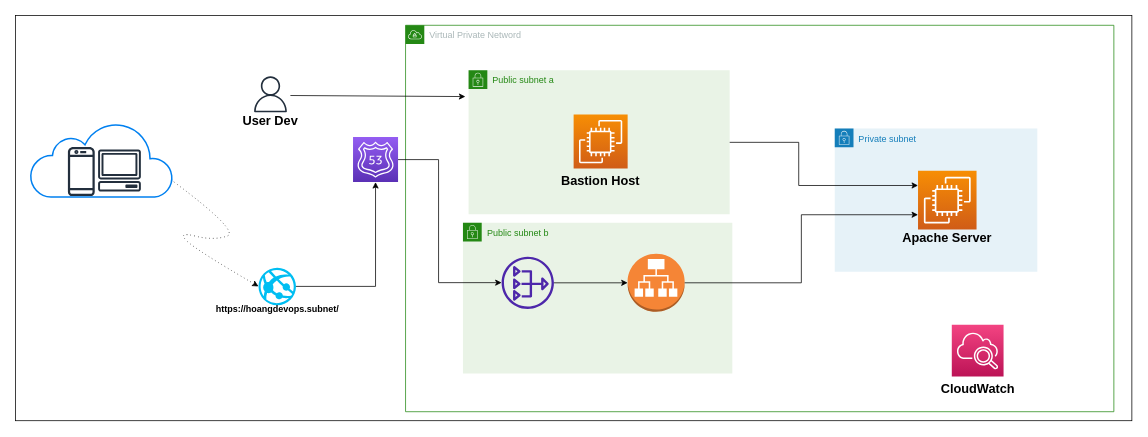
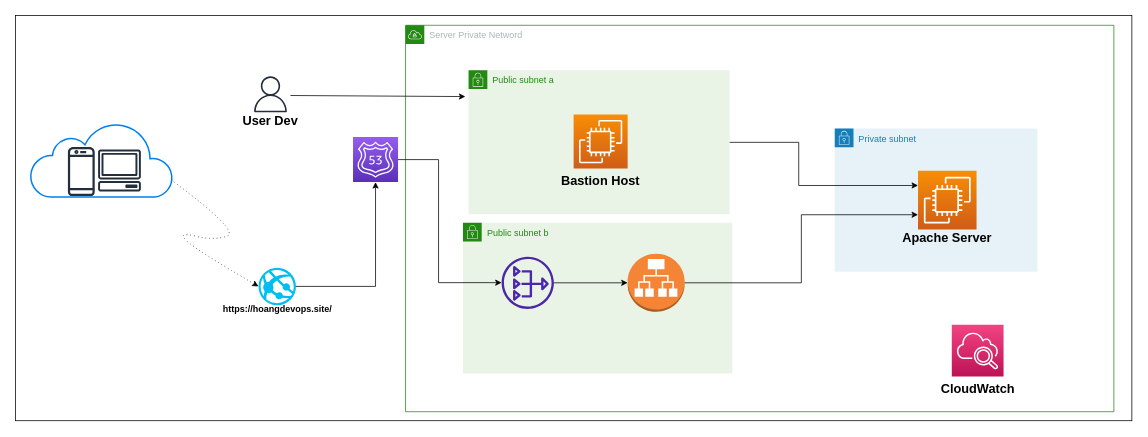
node "Virtual Private Netword": label "Virtual Private Netword" -> "Server Private Netword"
node "https://hoangdevops.subnet/": label "https://hoangdevops.subnet/" -> "https://hoangdevops.site/"
